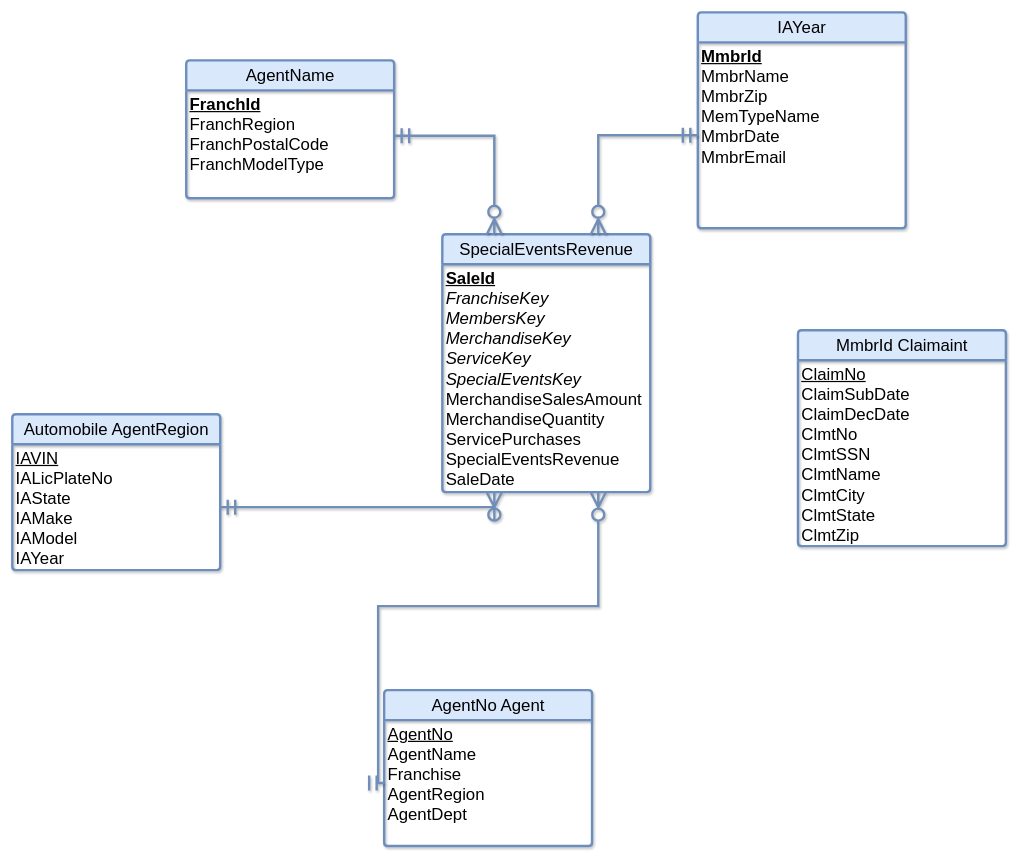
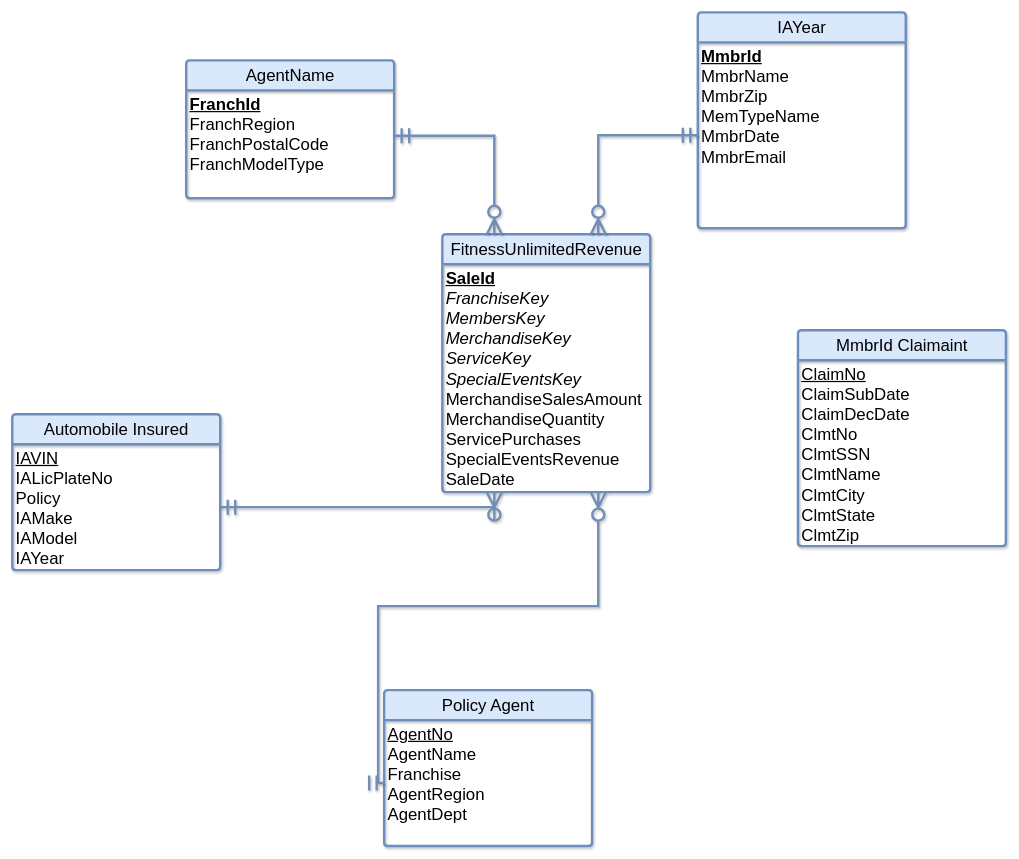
node "SpecialEventsRevenue": label "SpecialEventsRevenue" -> "FitnessUnlimitedRevenue"
node "Automobile AgentRegion": label "Automobile AgentRegion" -> "Automobile Insured"
node "IAVIN IALicPlateNo IAState IAMake IAModel IAYear": label "IAVIN IALicPlateNo IAState IAMake IAModel IAYear" -> "IAVIN IALicPlateNo Policy IAMake IAModel IAYear"
node "AgentNo Agent": label "AgentNo Agent" -> "Policy Agent"
